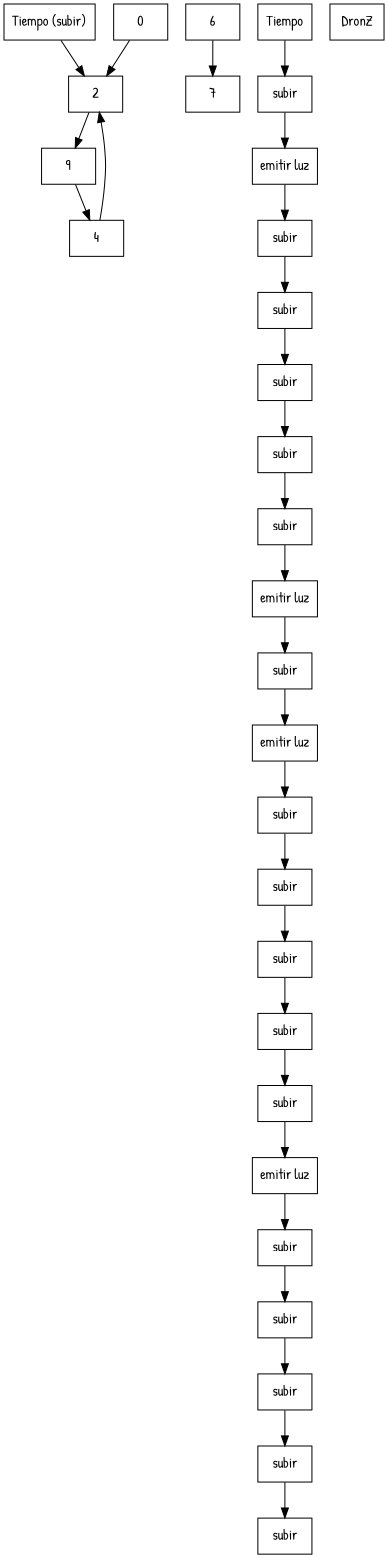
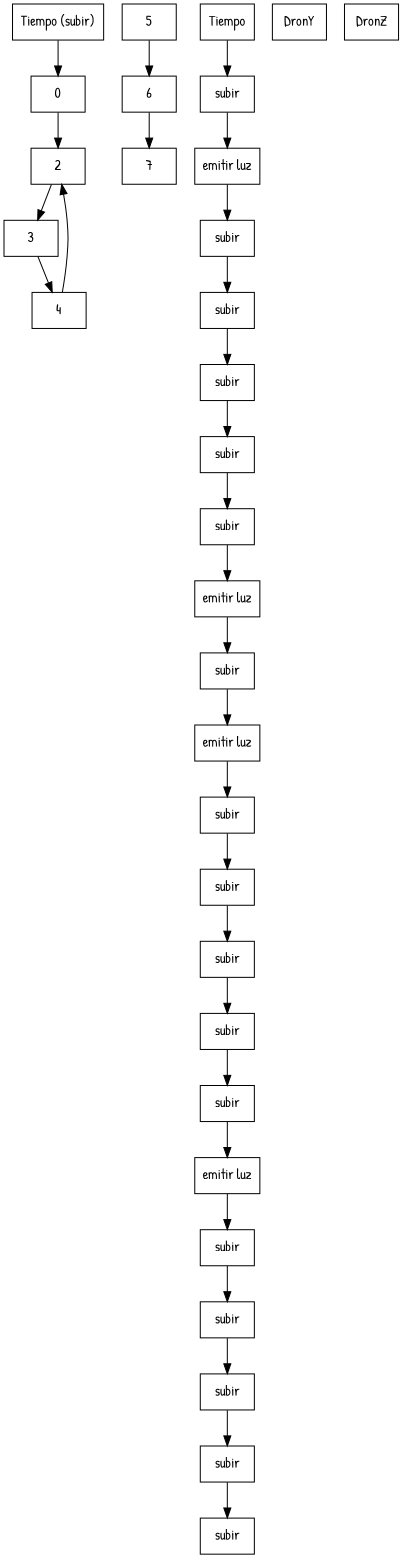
node "5": added
node "DronY": added
edge "Tiempo (subir)" -> "2": now "Tiempo (subir)" -> "0"
node "9": label "9" -> "3"
